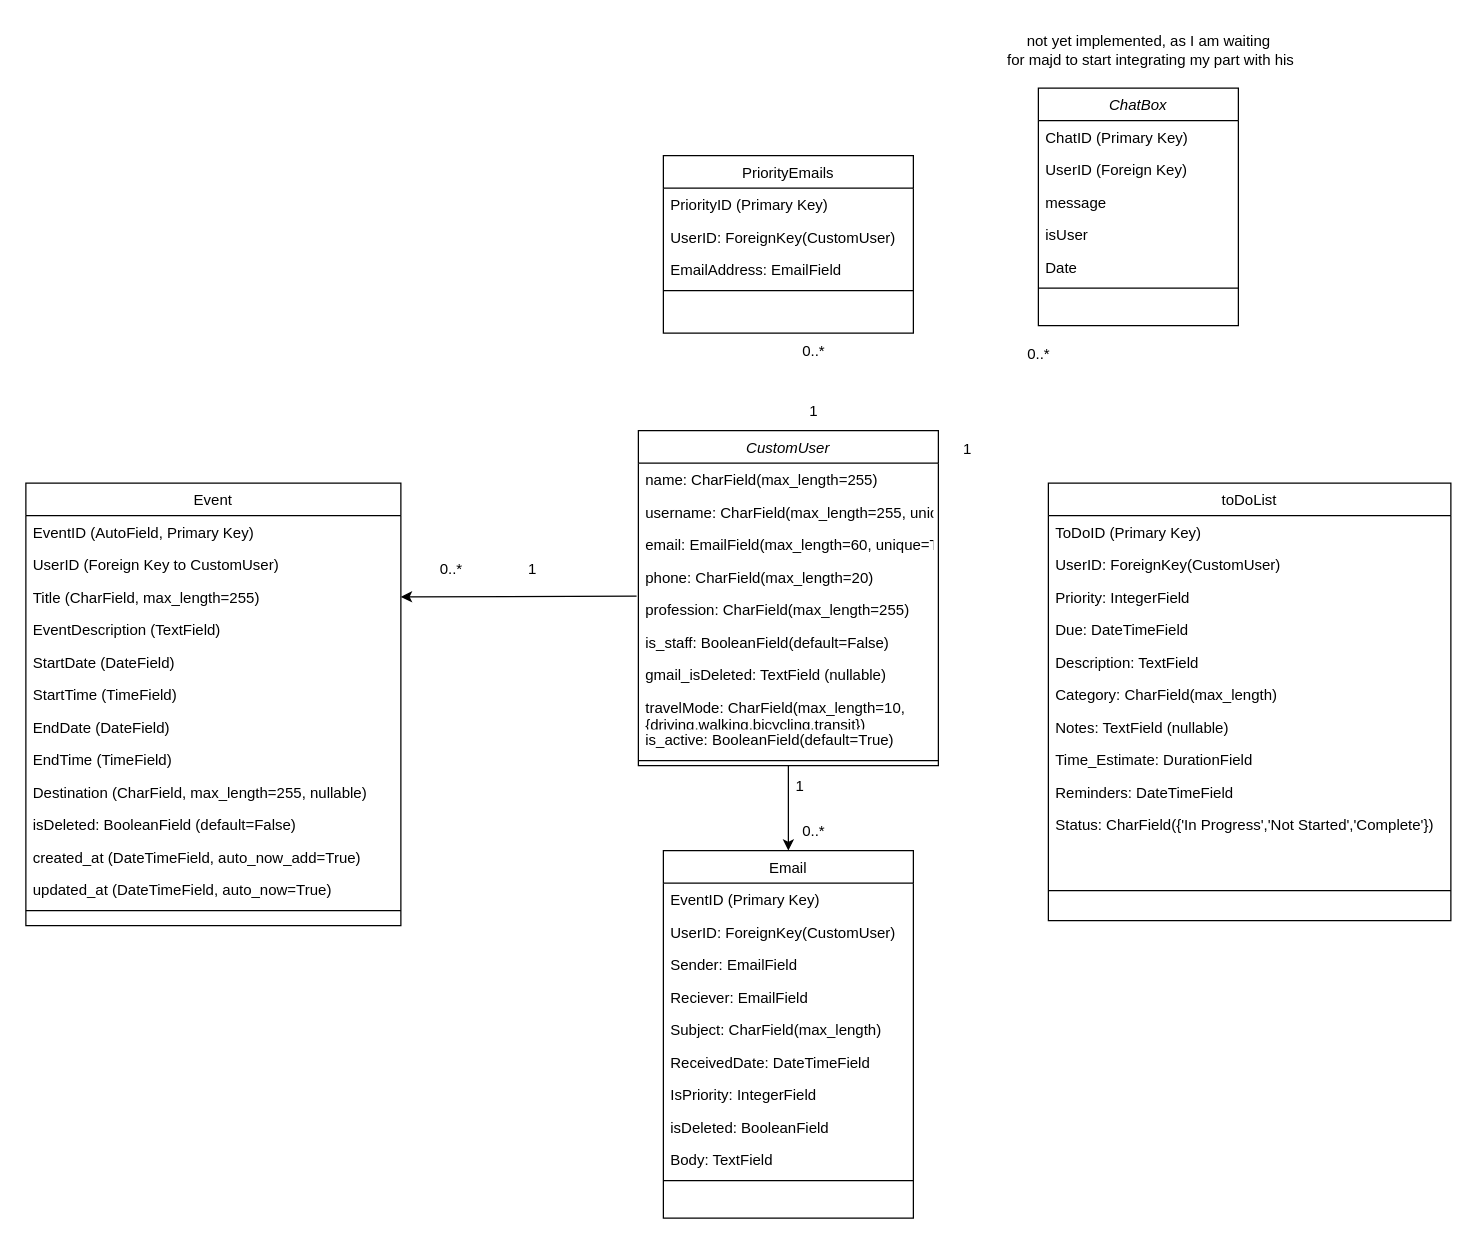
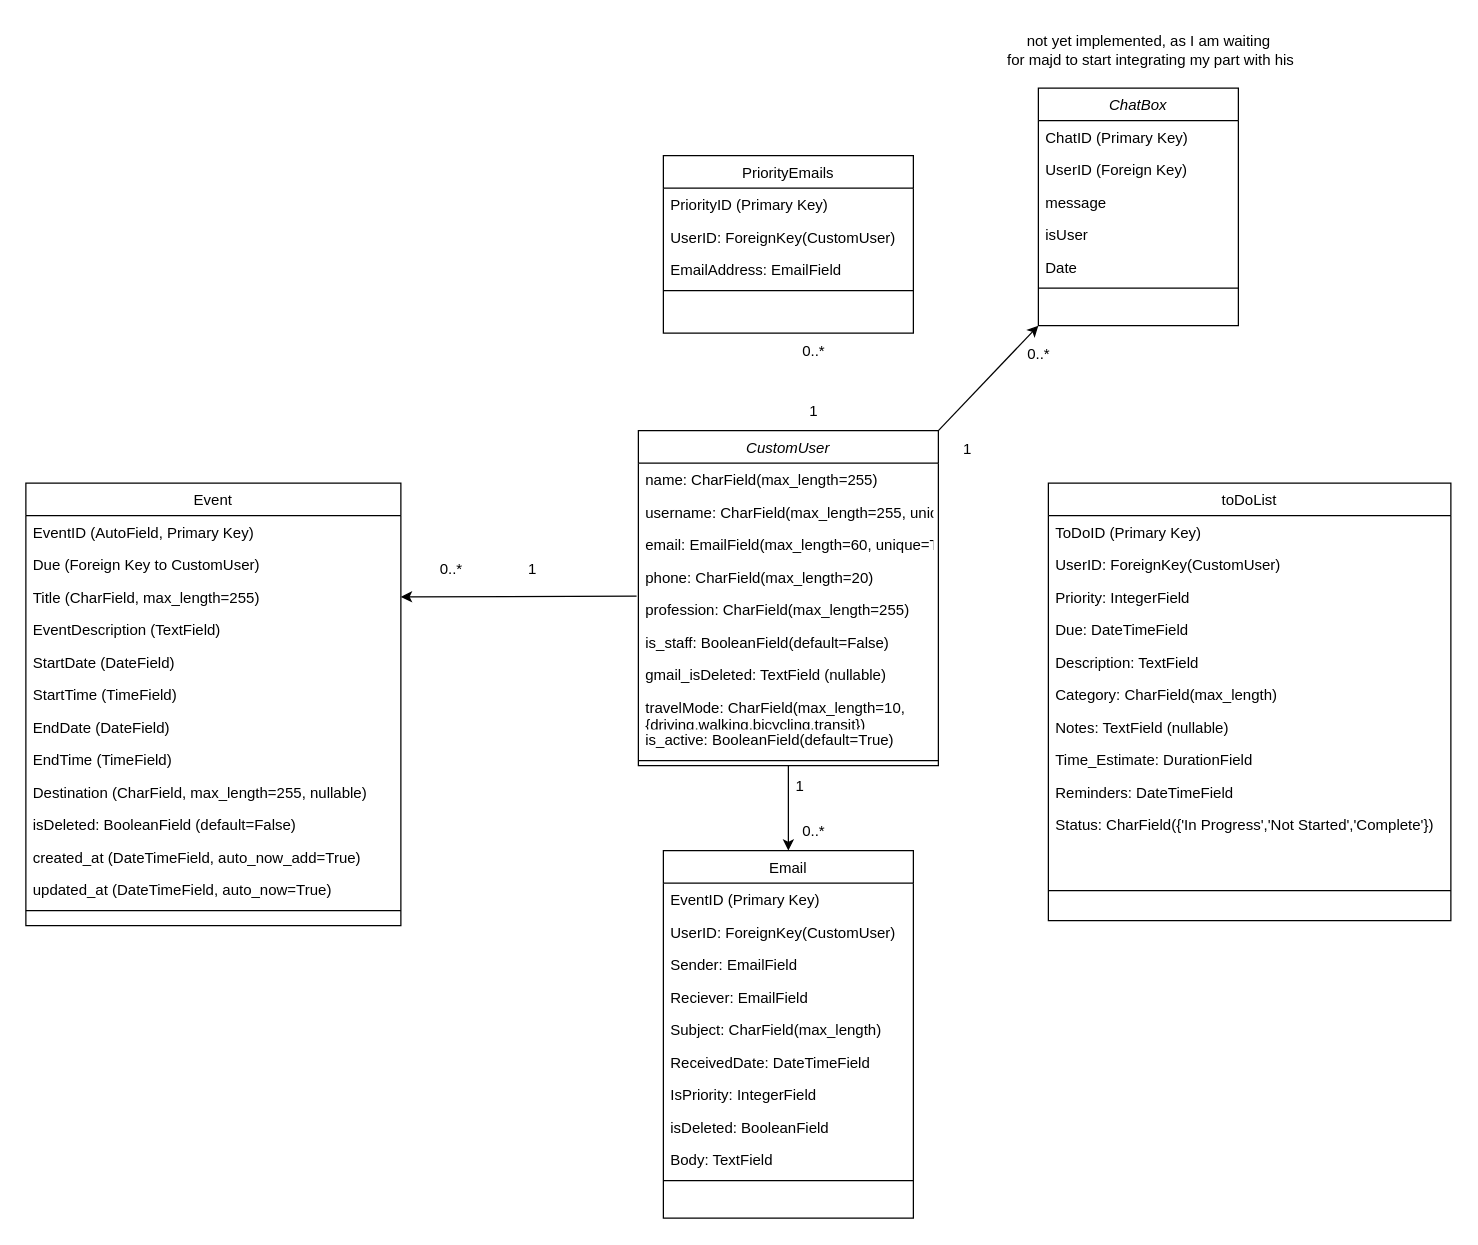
edge "CustomUser" -> "ChatBox": added
node "UserID (Foreign Key to CustomUser)": label "UserID (Foreign Key to CustomUser)" -> "Due (Foreign Key to CustomUser)"
